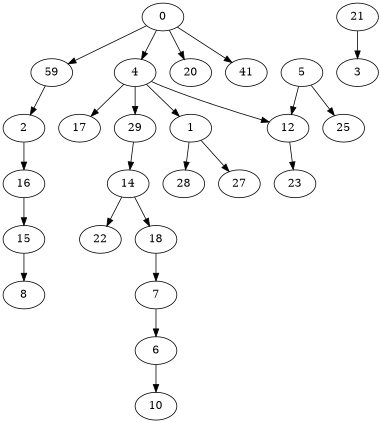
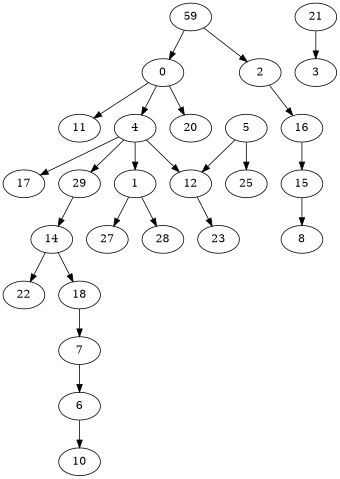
edge "0" -> "59": reversed
node "41": label "41" -> "11"
